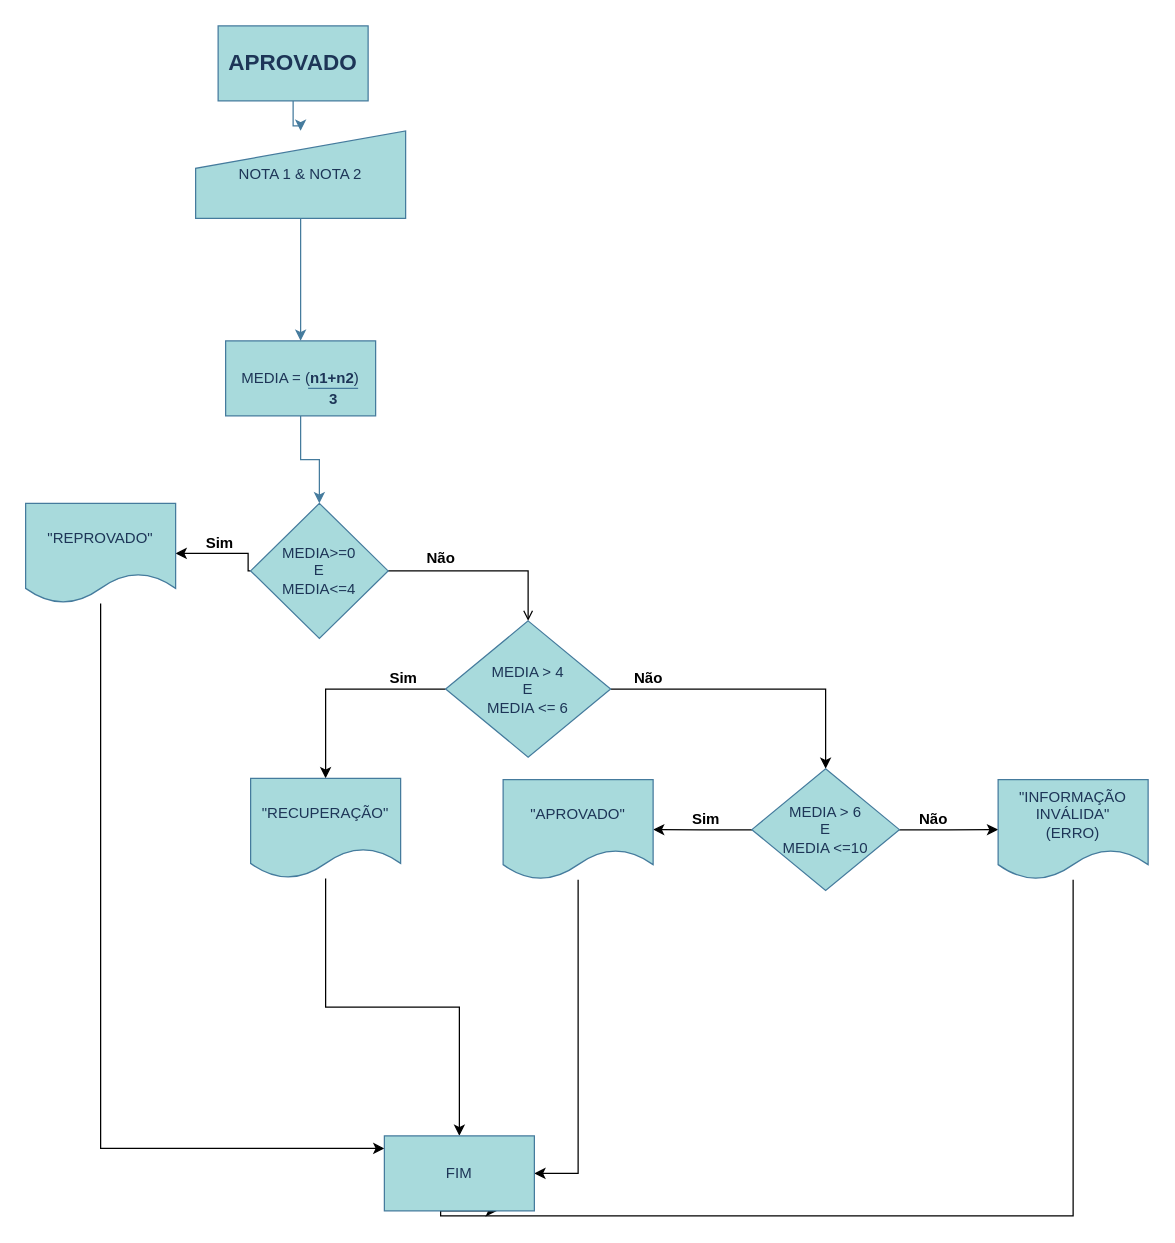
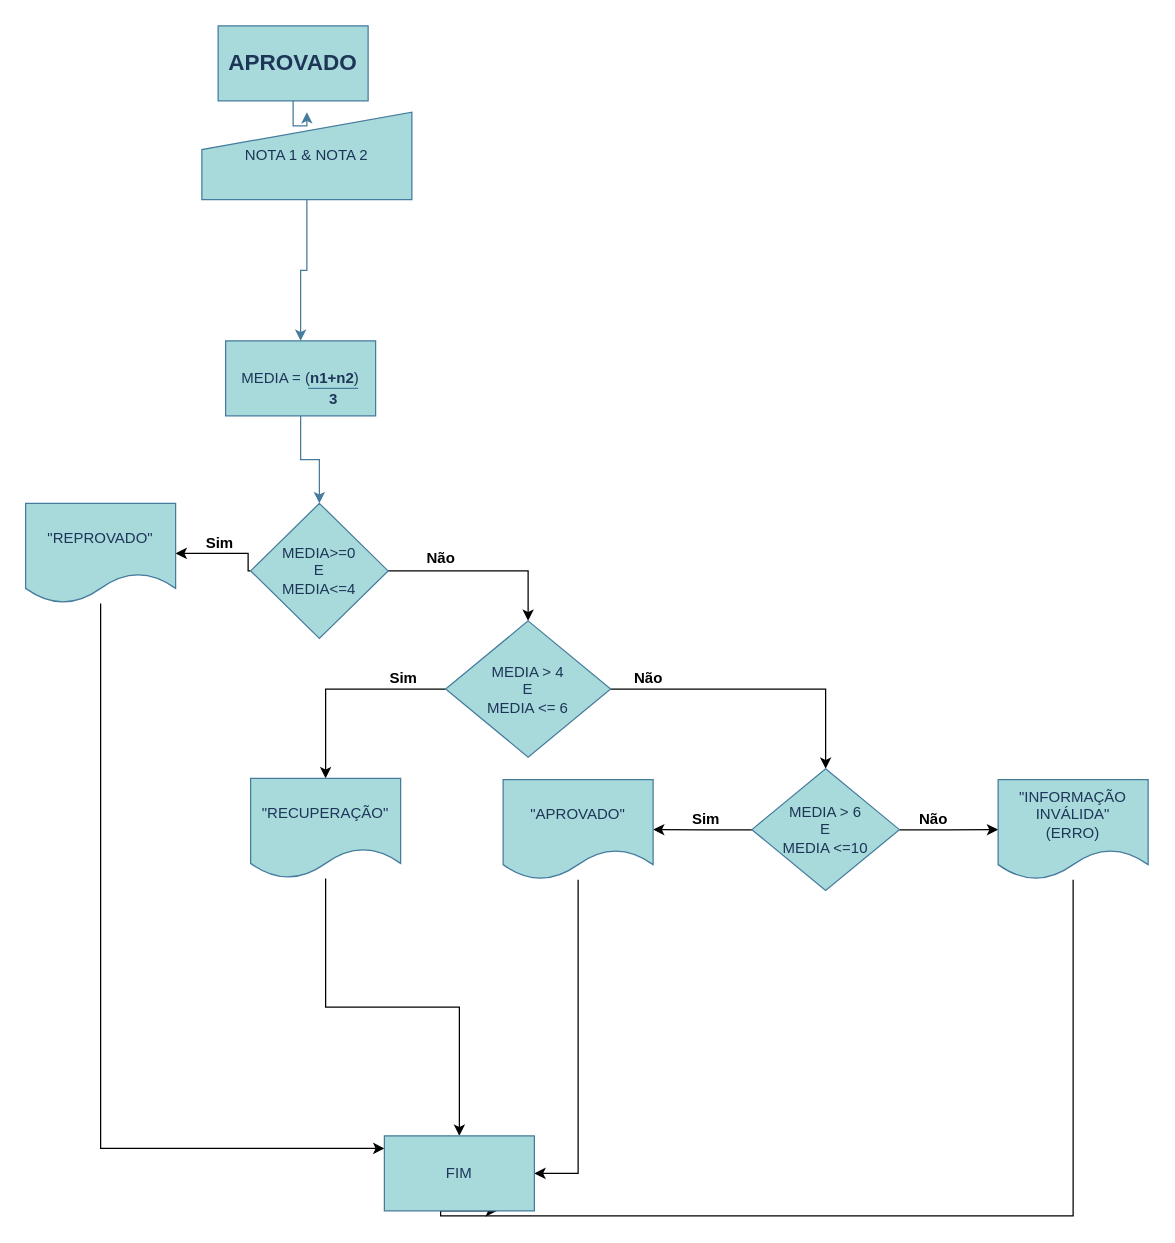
node "NOTA 1 & NOTA 2": moved (301, 174) -> (307, 156)
edge "MEDIA>=0 E MEDIA<=4" -> "MEDIA > 4 E MEDIA <= 6": arrowhead open -> classic
